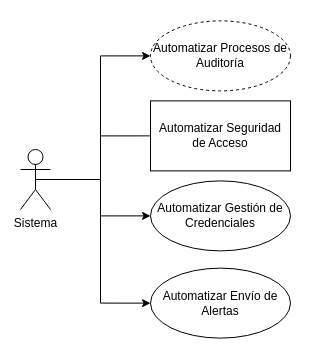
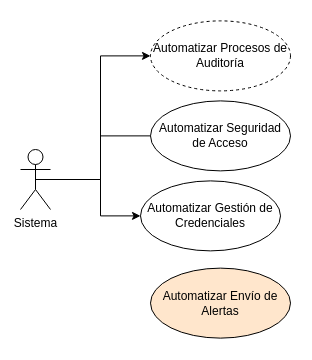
node "Automatizar Seguridad de Acceso": shape rectangle -> ellipse
node "Automatizar Gestión de Credenciales": moved (221, 216) -> (211, 216)
edge "Sistema" -> "Automatizar Envío de Alertas": removed
node "Automatizar Envío de Alertas": fillcolor #ffffff -> #ffe6cc
